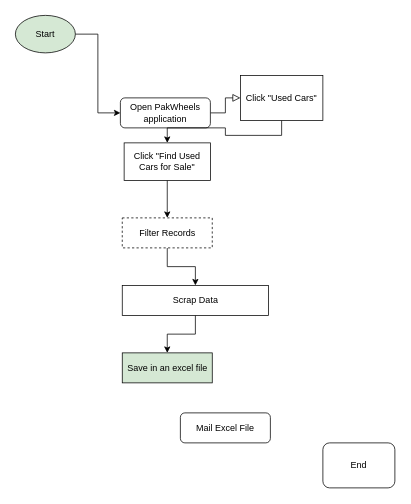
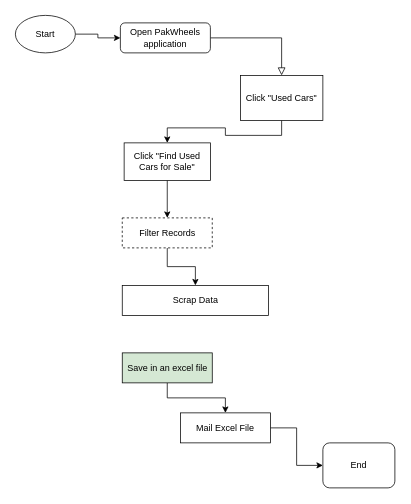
node "Start": fillcolor #d5e8d4 -> #ffffff
node "Open PakWheels application": moved (165, 113) -> (165, 38)
edge "Scrap Data" -> "Save in an excel file": removed
edge "Save in an excel file" -> "Mail Excel File": added
node "Mail Excel File": shape rounded rectangle -> rectangle
edge "Mail Excel File" -> "End": added
